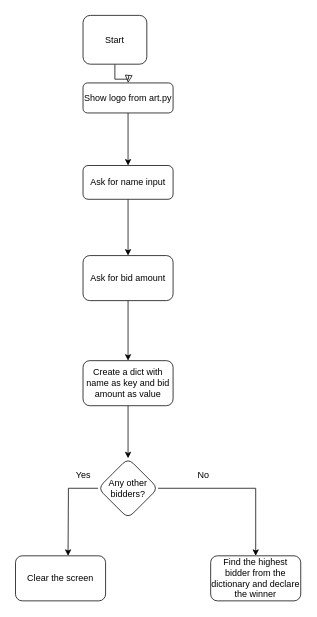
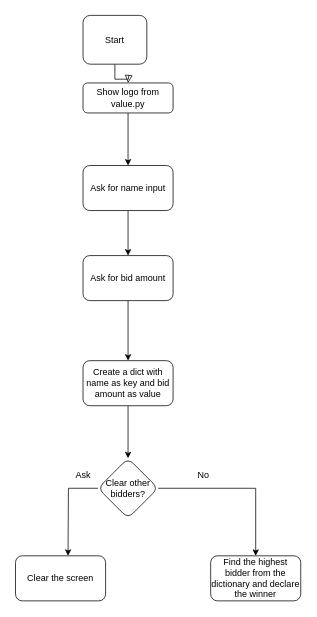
node "Show logo from art.py": label "Show logo from art.py" -> "Show logo from value.py"
node "Ask for name input": size 90x34 -> 90x45
node "Yes": label "Yes" -> "Ask"
node "Any other bidders?": label "Any other bidders?" -> "Clear other bidders?"
